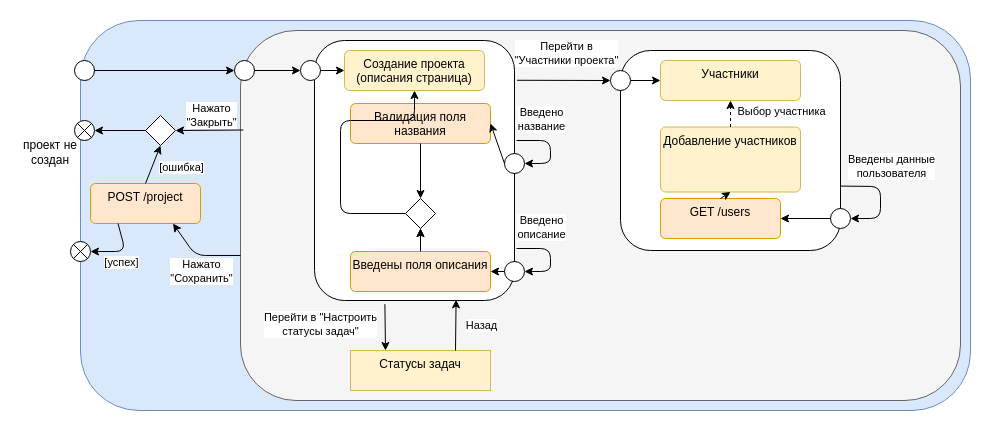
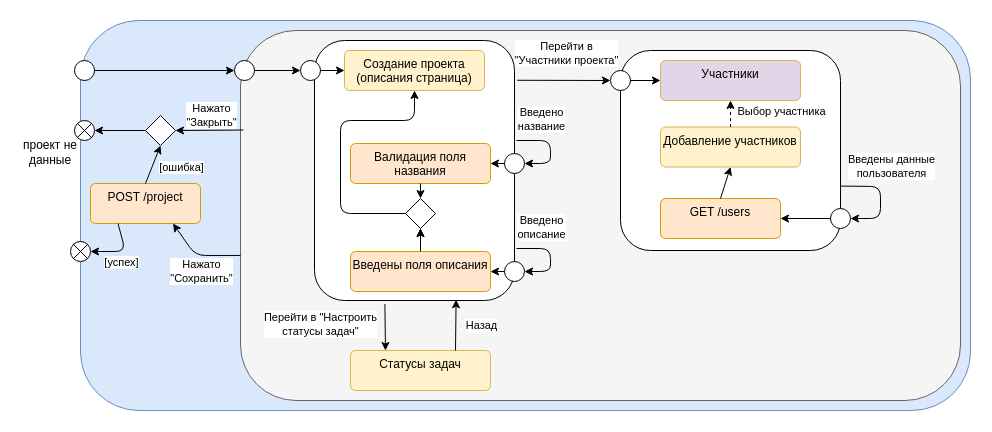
node "Участники": fillcolor #fff2cc -> #e1d5e7
node "Валидация поля названия": moved (421, 124) -> (421, 164)
node "проект не создан": label "проект не создан" -> "проект не данные"
node "Добавление участников": size 140x65 -> 140x40
node "Статусы задач": shape rectangle -> rounded rectangle
